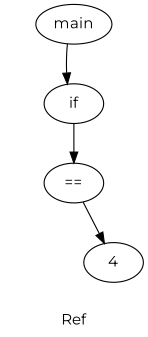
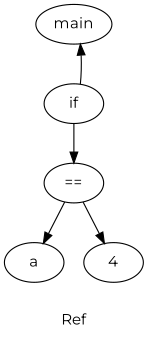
edge "main" -> "if": reversed
node "a": added
